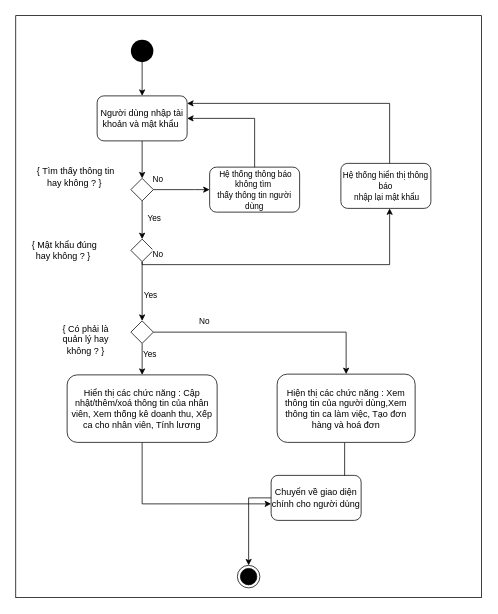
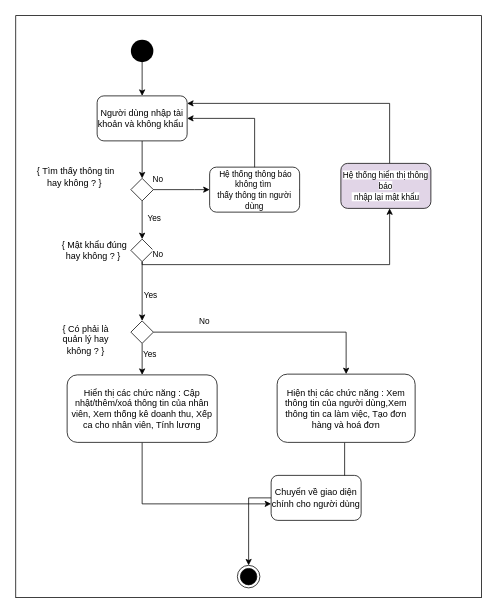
node "Người dùng nhập tài khoản và mật khẩu": label "Người dùng nhập tài khoản và mật khẩu" -> "Người dùng nhập tài khoản và không khẩu"
node "Hệ thống hiển thị thông báo nhập lại mật khẩu": fillcolor #ffffff -> #e1d5e7
node "{ Mật khẩu đúng hay không ? }": moved (63, 250) -> (93, 250)
